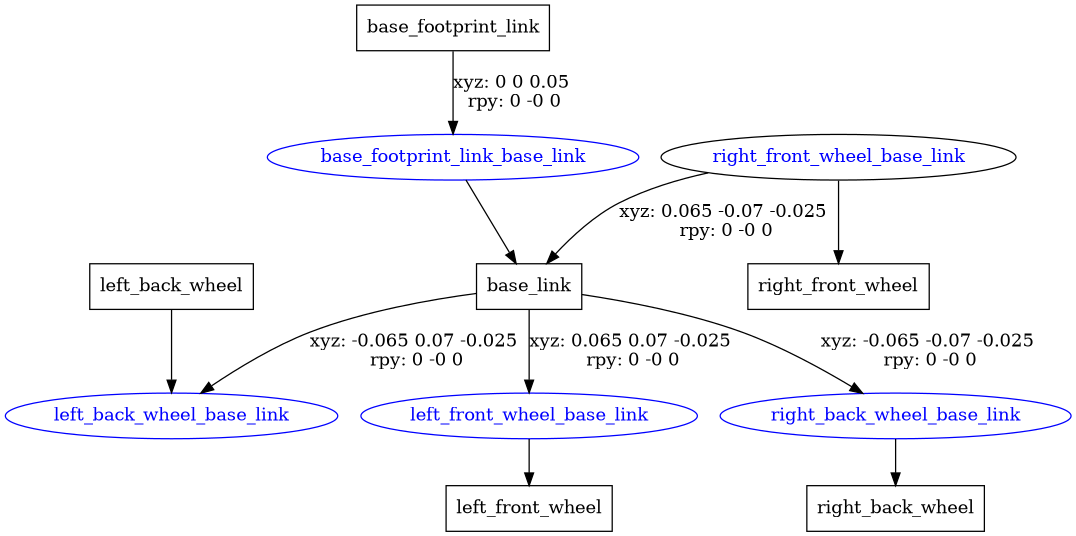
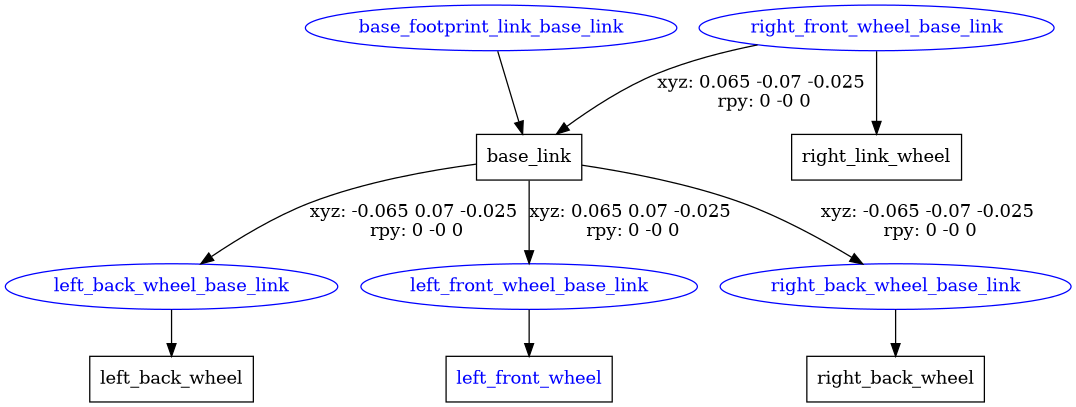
node "base_footprint_link": removed
node "right_front_wheel_base_link": color black -> blue
node "right_front_wheel": label "right_front_wheel" -> "right_link_wheel"
edge "left_back_wheel" -> "left_back_wheel_base_link": reversed
node "left_front_wheel": fontcolor black -> blue
